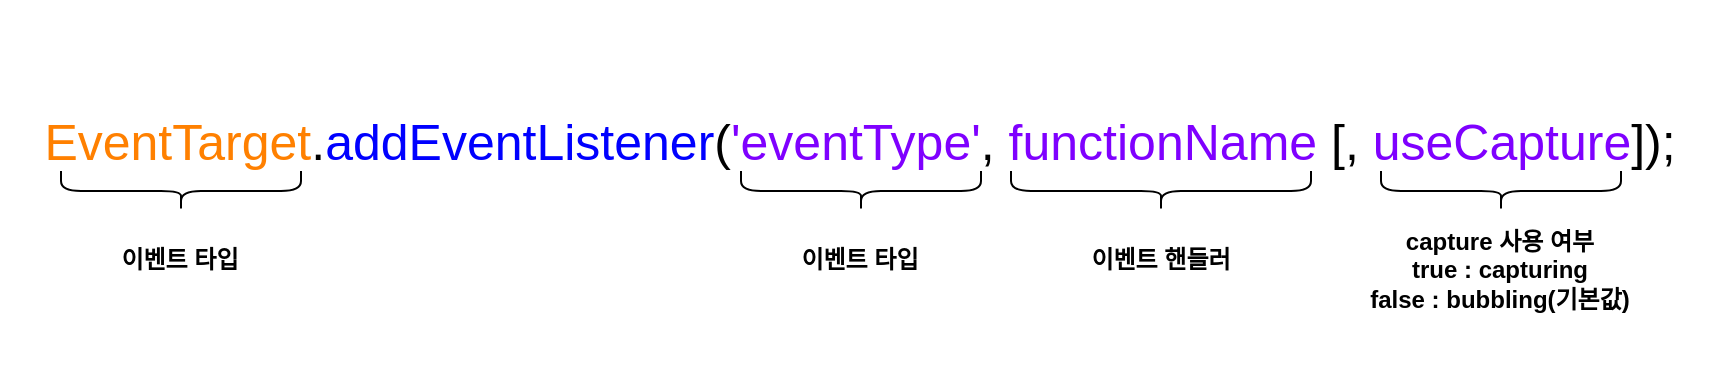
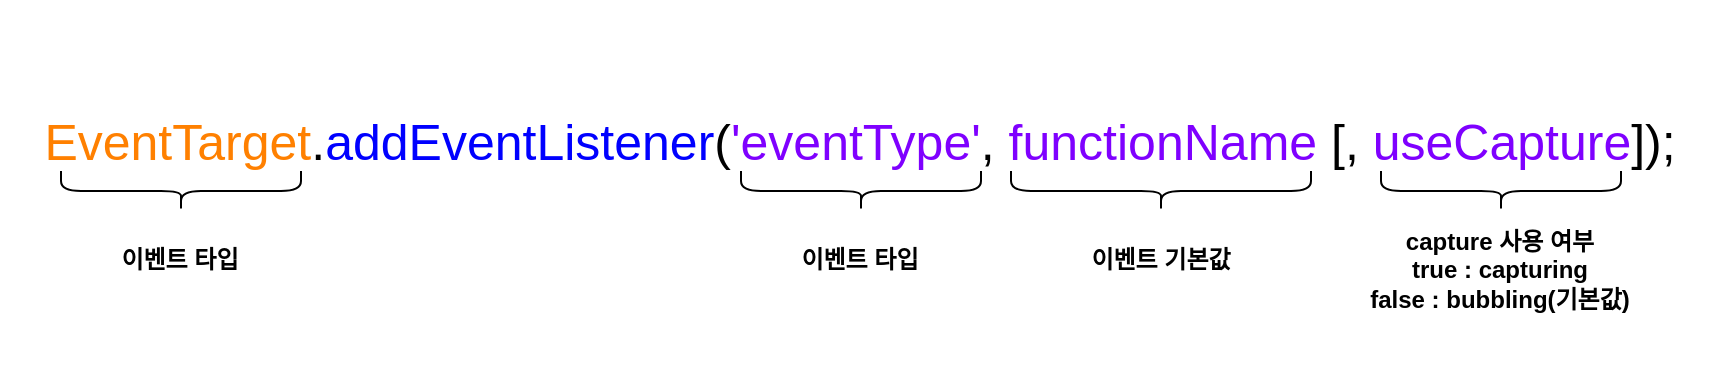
node "이벤트 핸들러": label "이벤트 핸들러" -> "이벤트 기본값"
